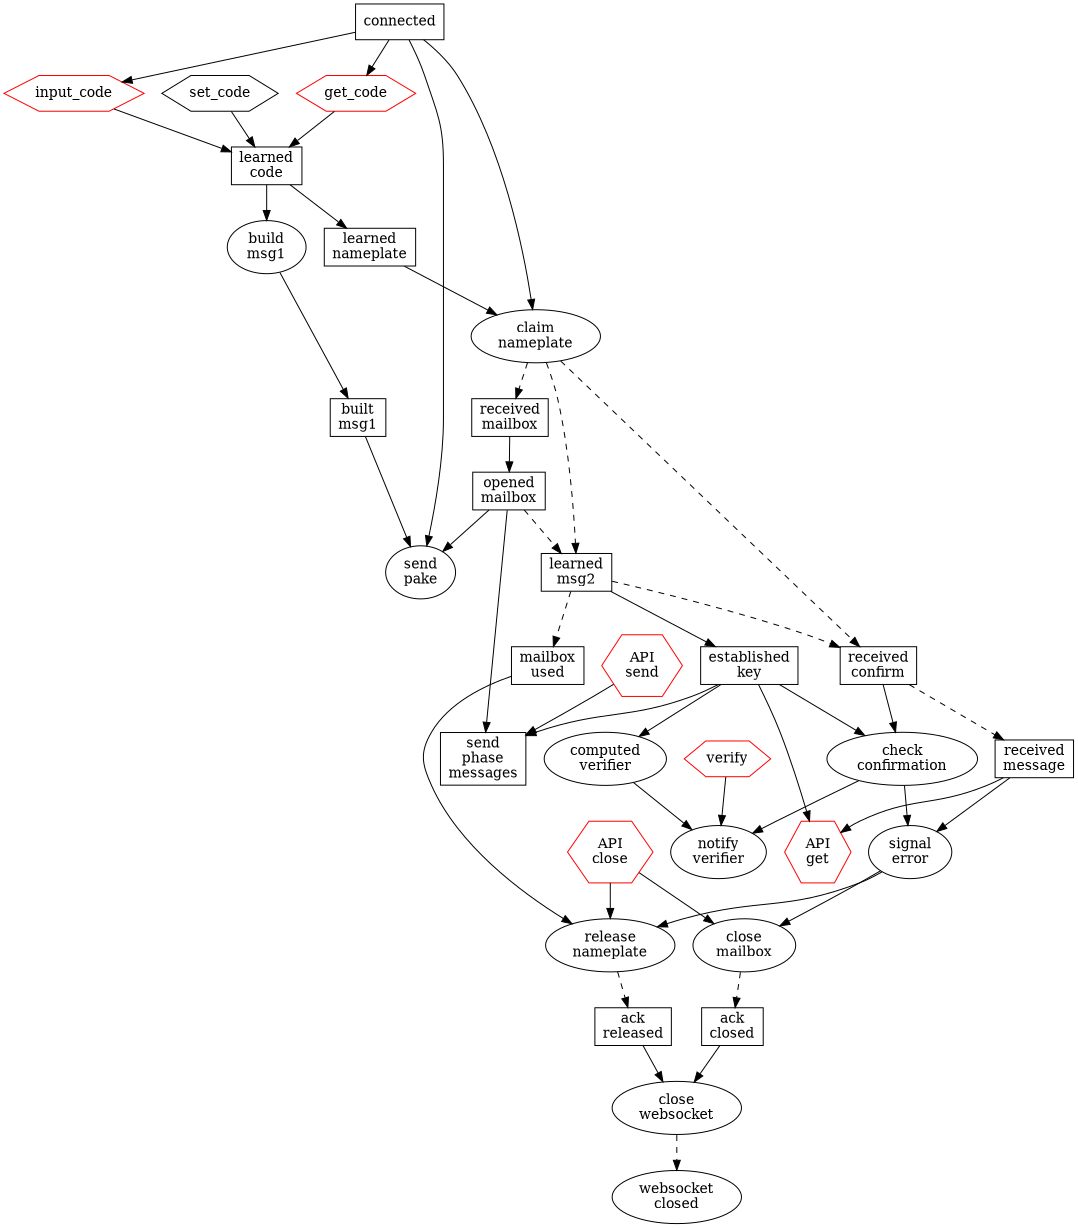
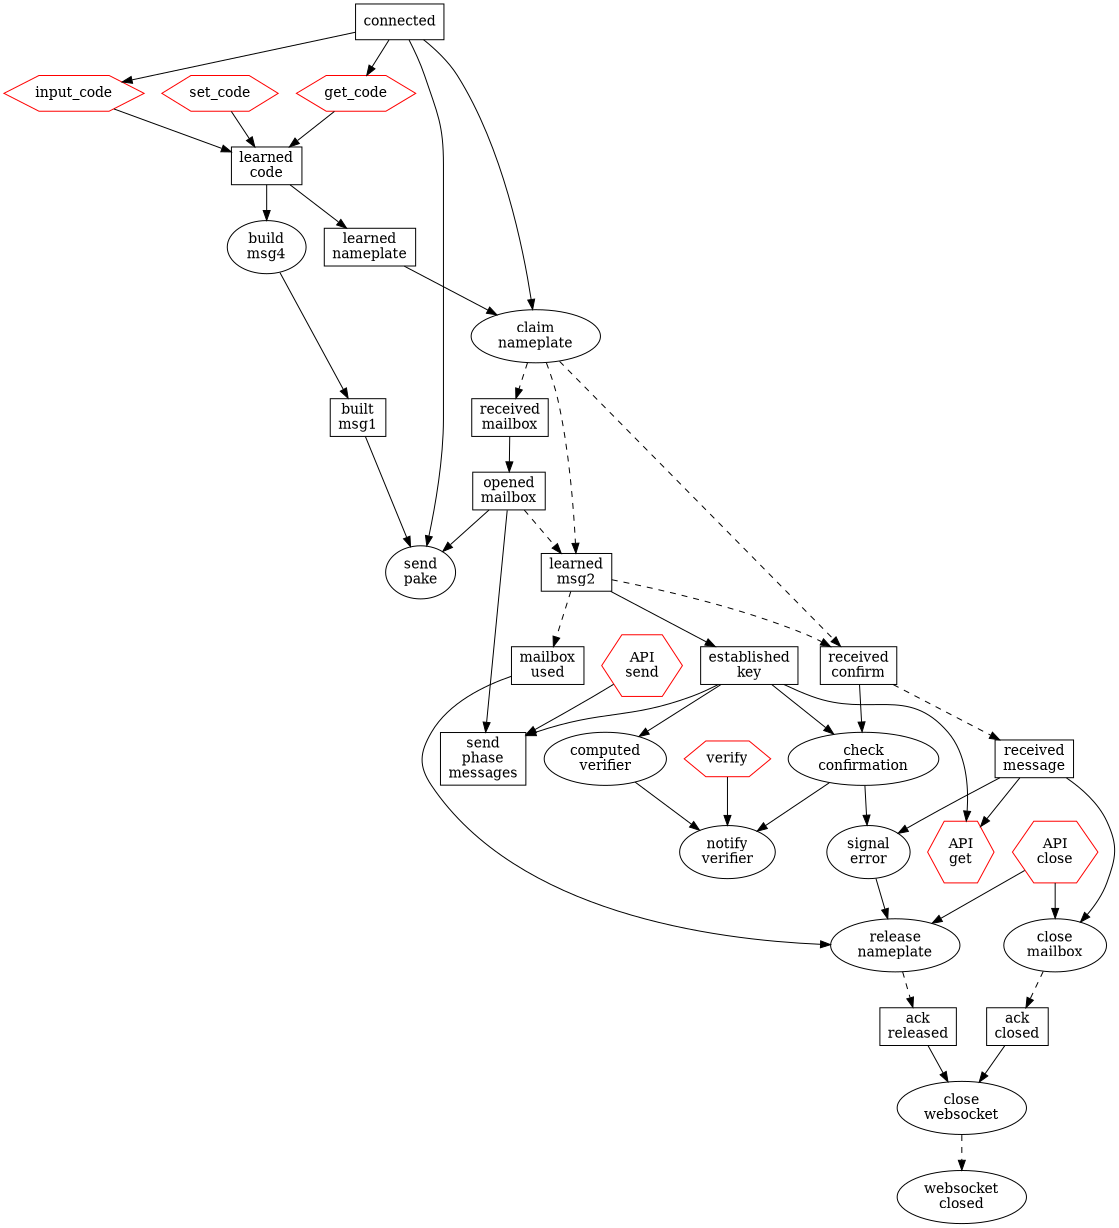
node "set_code": color black -> red
node "build msg1": label "build msg1" -> "build msg4"
edge "signal error" -> "close mailbox": now "received message" -> "close mailbox"
